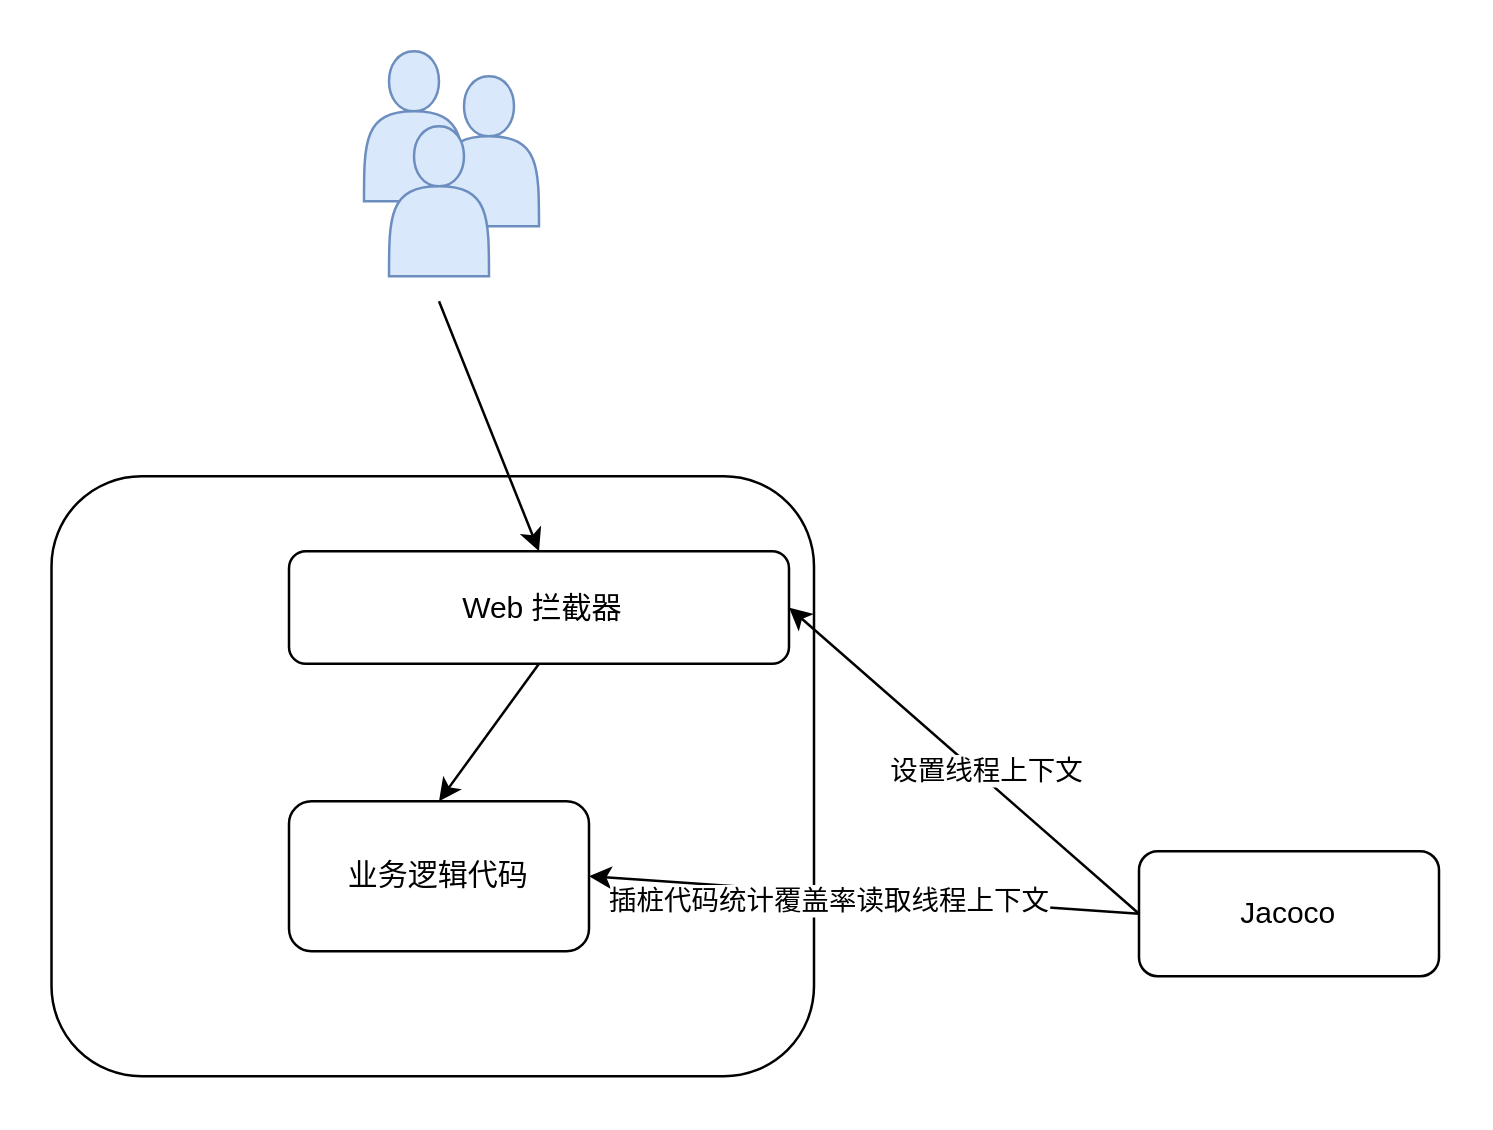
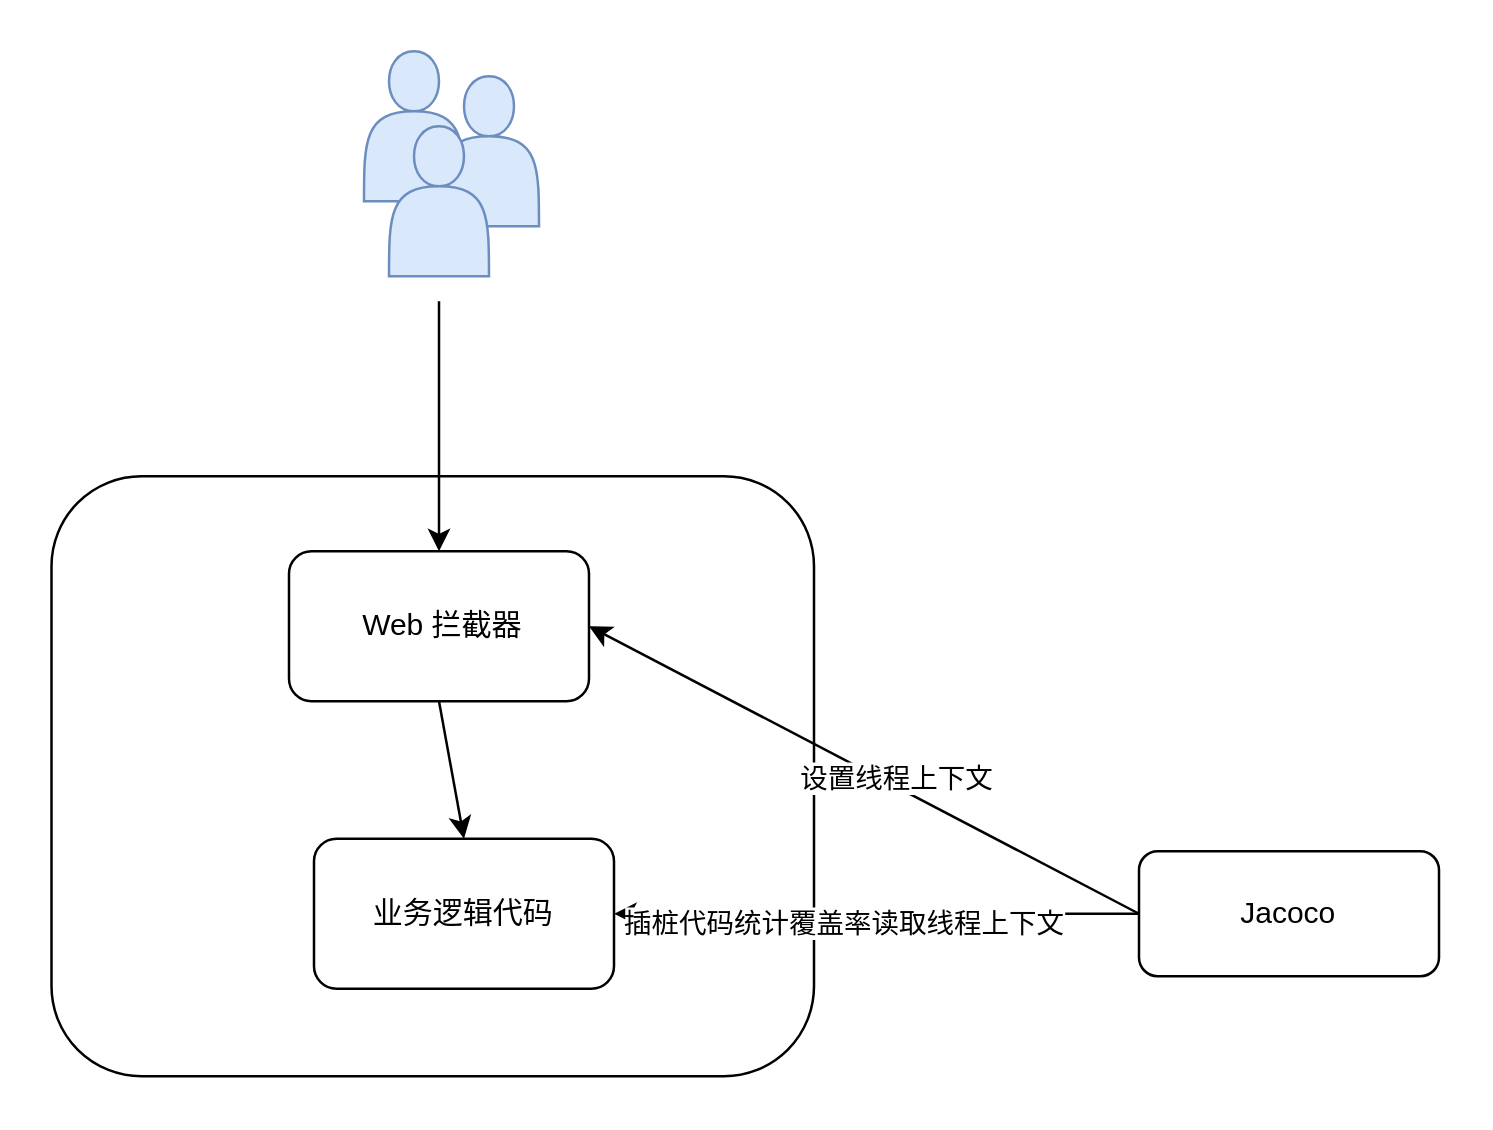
node "Web 拦截器": size 500x113 -> 300x150
node "业务逻辑代码": moved (439, 876) -> (464, 914)
